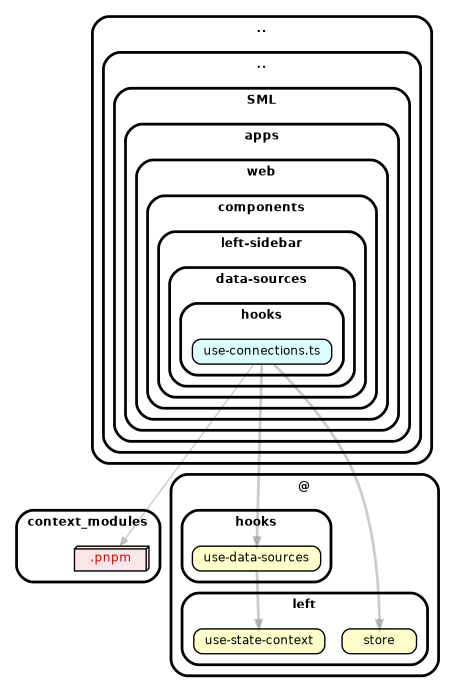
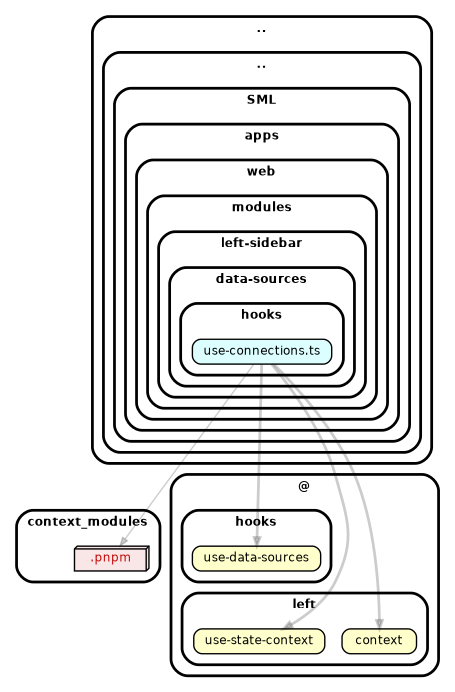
cluster "components": label "components" -> "modules"
edge "use-data-sources" -> "use-state-context": now "use-connections.ts" -> "use-state-context"
node "store": label "store" -> "context"
